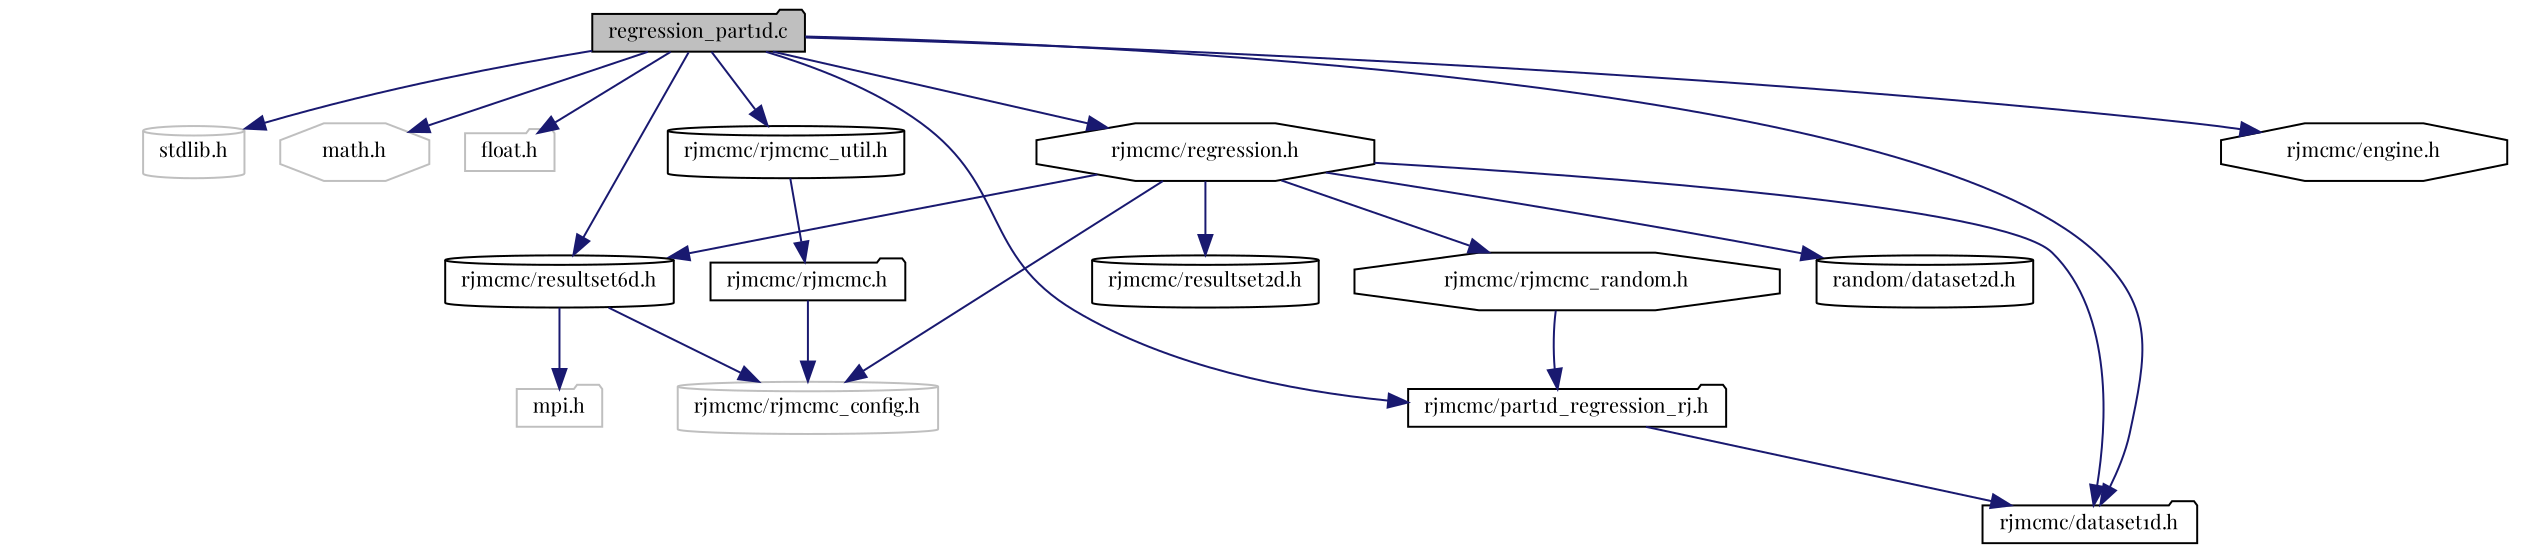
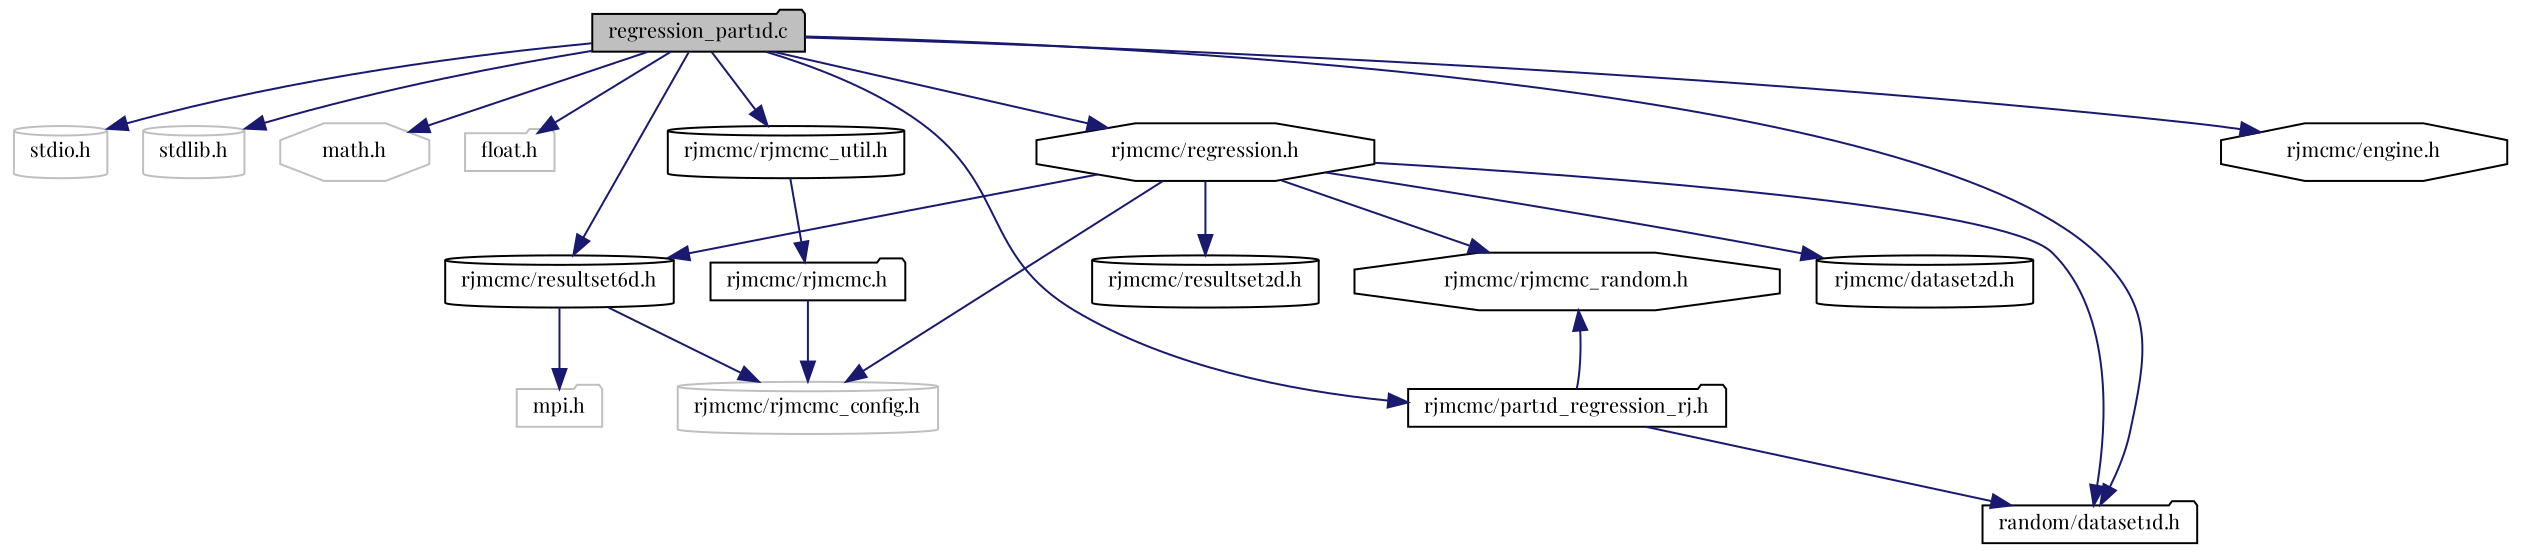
node "stdio.h": added
node "random/dataset2d.h": label "random/dataset2d.h" -> "rjmcmc/dataset2d.h"
edge "rjmcmc/rjmcmc_random.h" -> "rjmcmc/part1d_regression_rj.h": reversed
node "rjmcmc/dataset1d.h": label "rjmcmc/dataset1d.h" -> "random/dataset1d.h"
